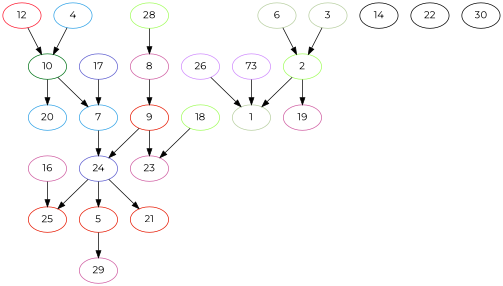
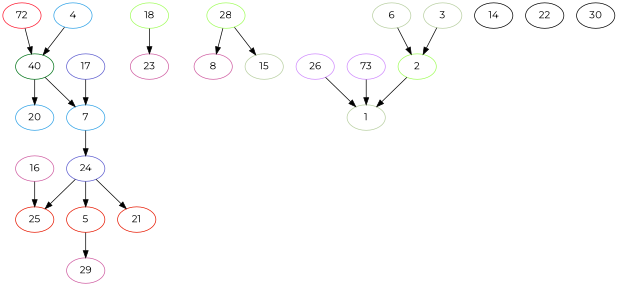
node "12": label "12" -> "72"
node "10": label "10" -> "40"
node "15": added
node "9": removed
node "19": removed
